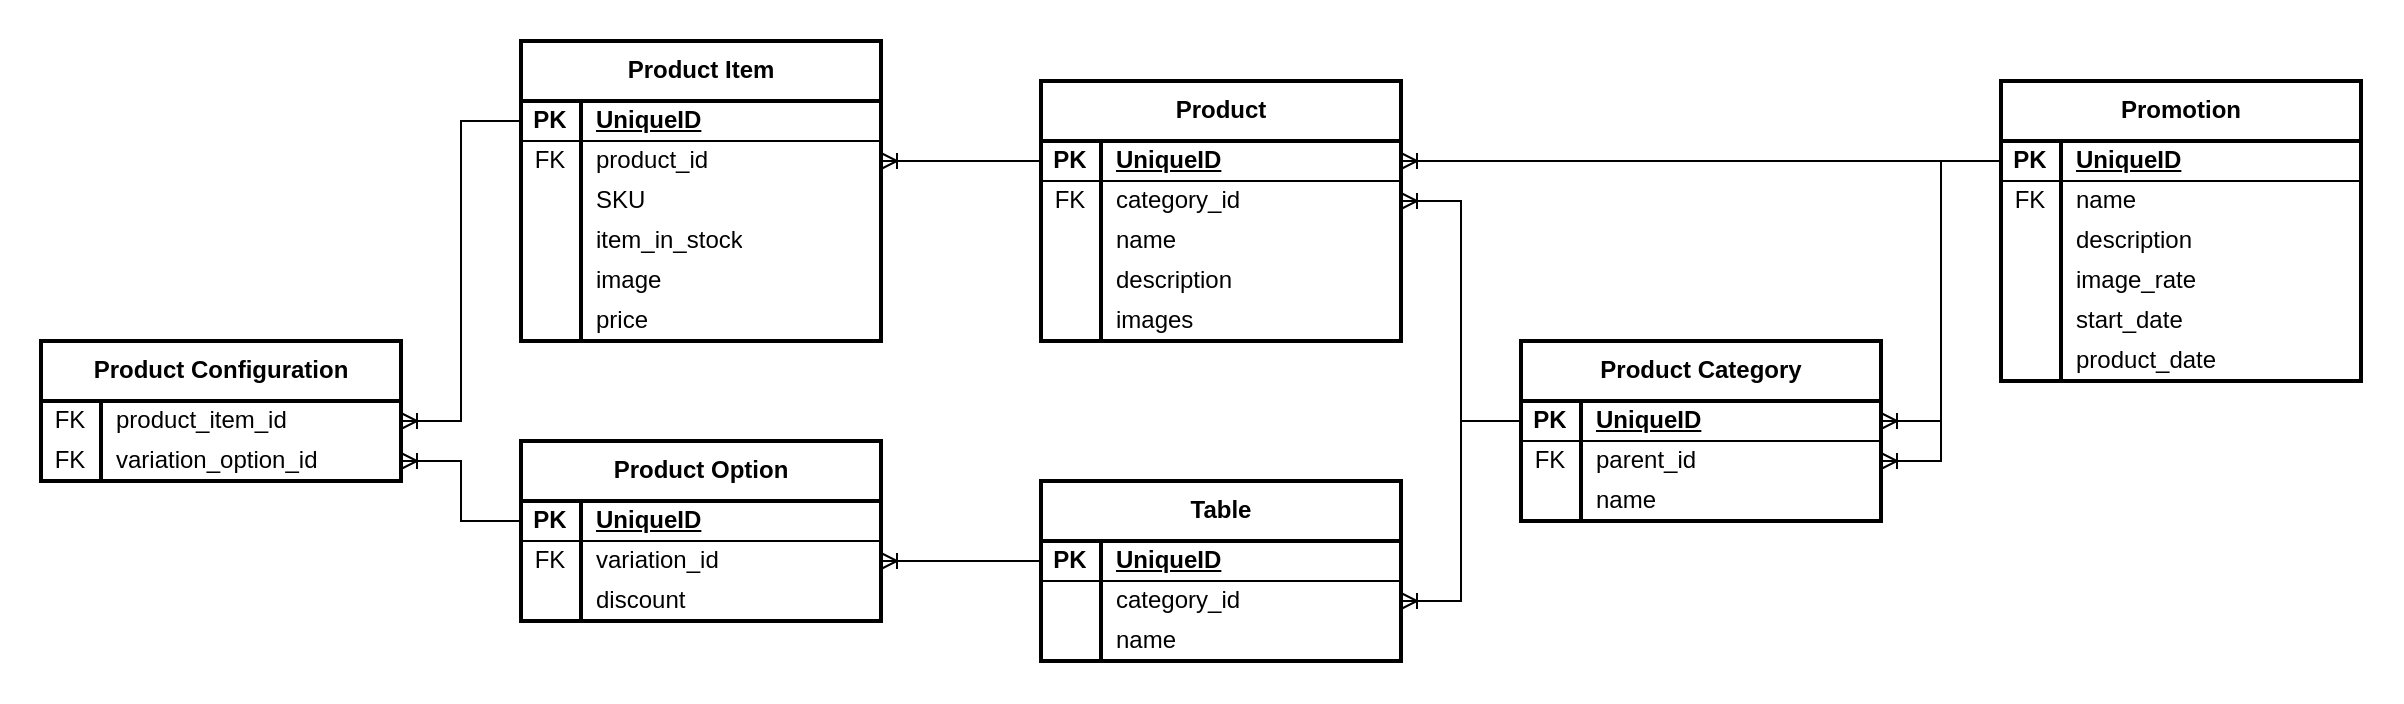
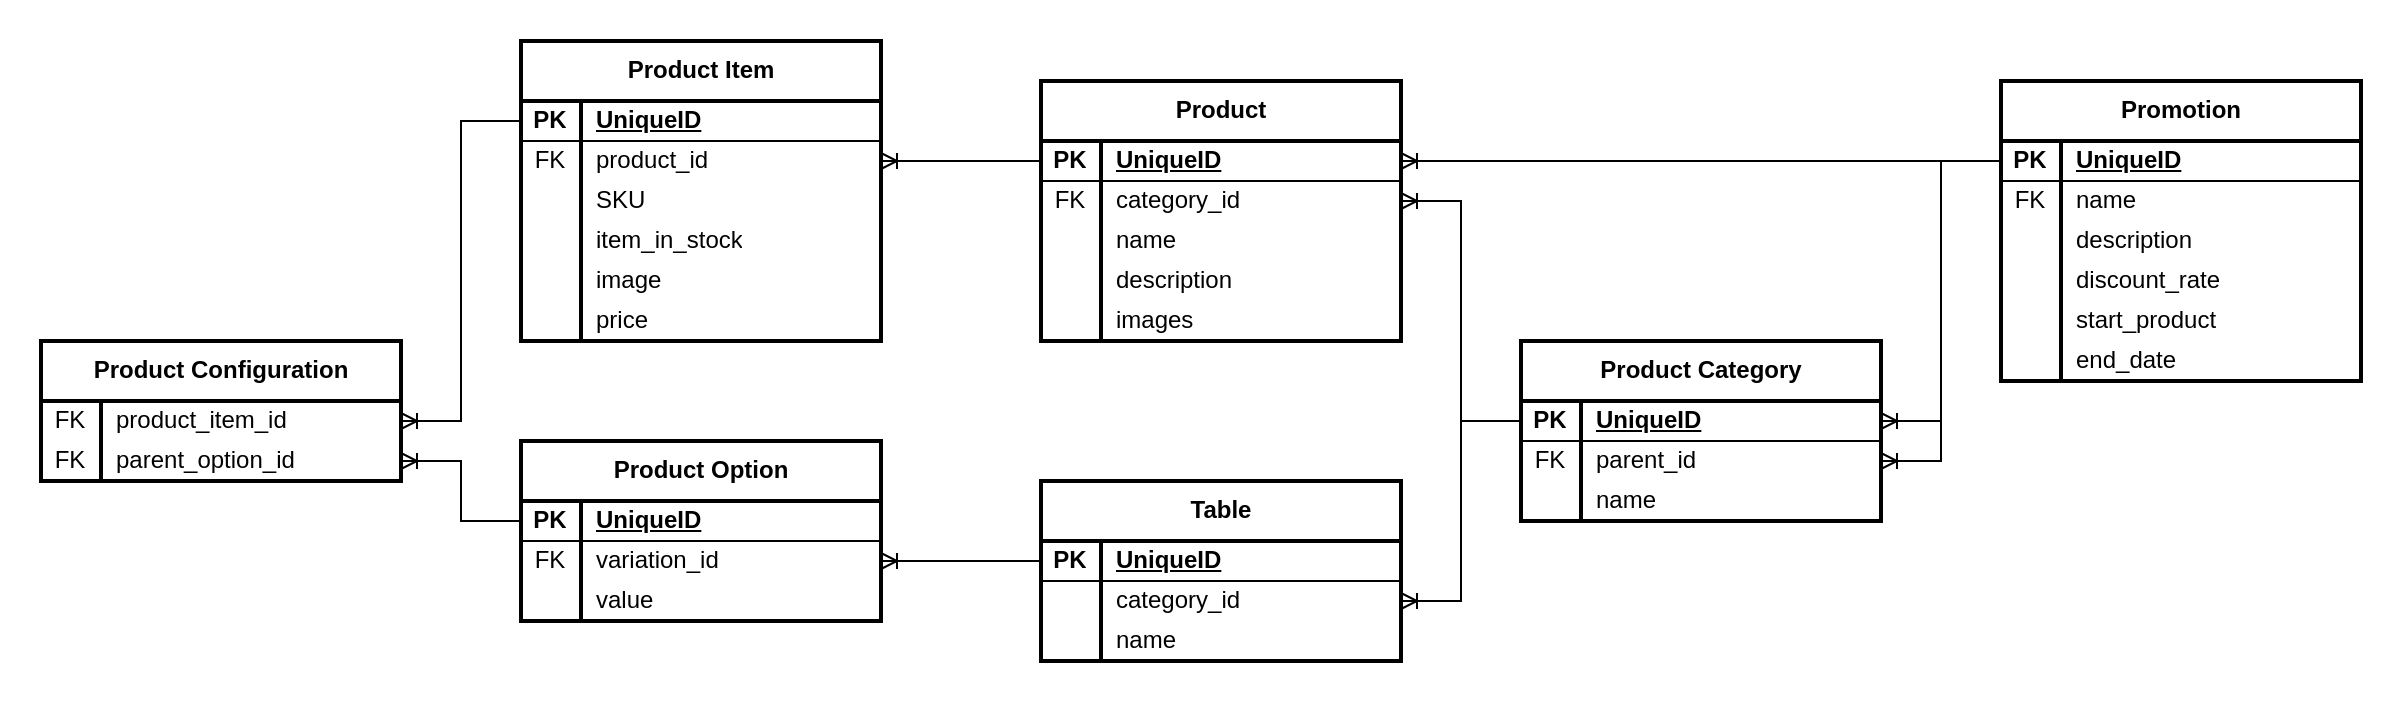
node "image_rate": label "image_rate" -> "discount_rate"
node "start_date": label "start_date" -> "start_product"
node "product_date": label "product_date" -> "end_date"
node "variation_option_id": label "variation_option_id" -> "parent_option_id"
node "discount": label "discount" -> "value"
